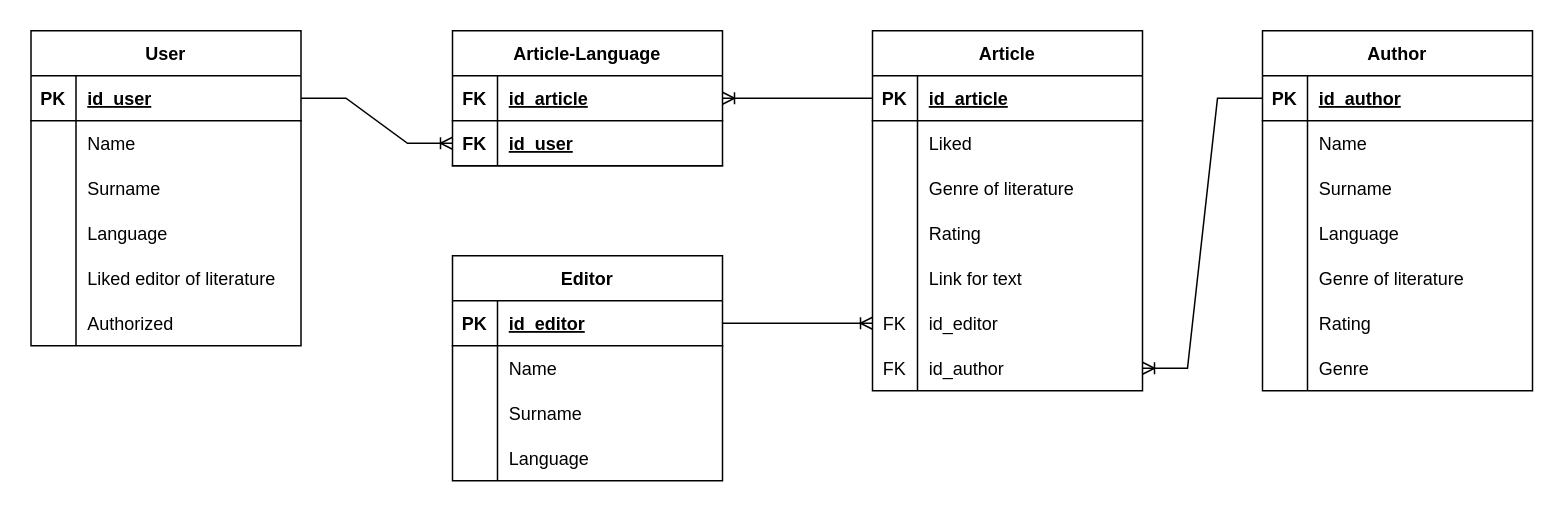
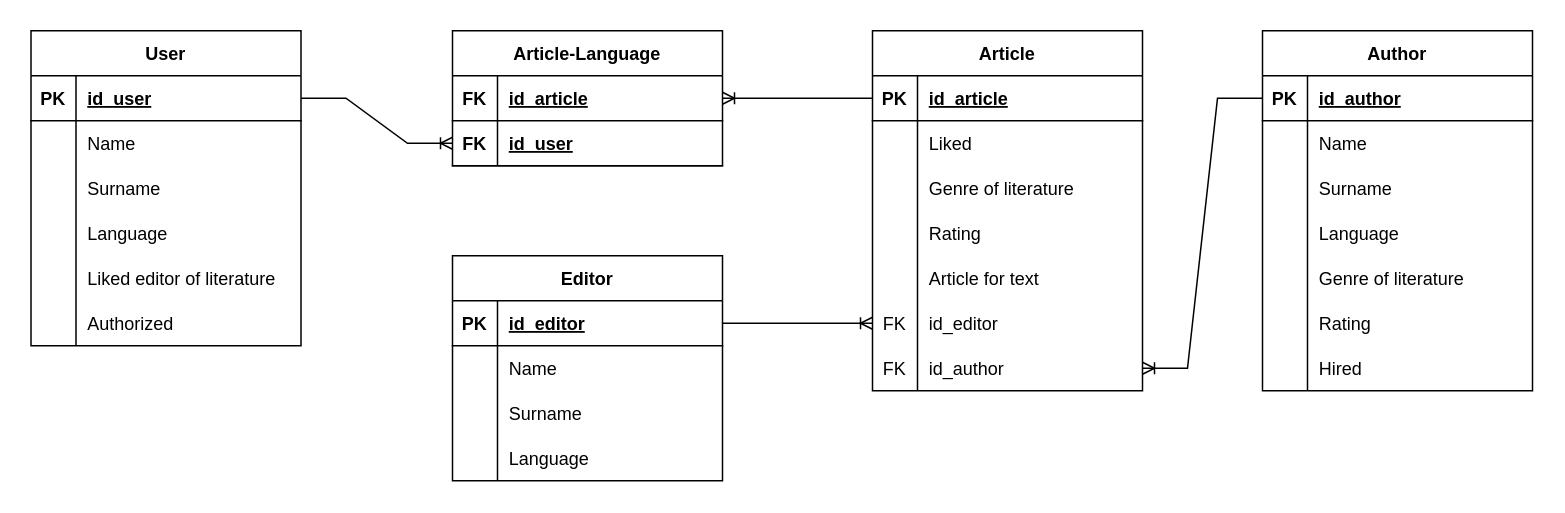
node "Link for text": label "Link for text" -> "Article for text"
node "Genre": label "Genre" -> "Hired"
